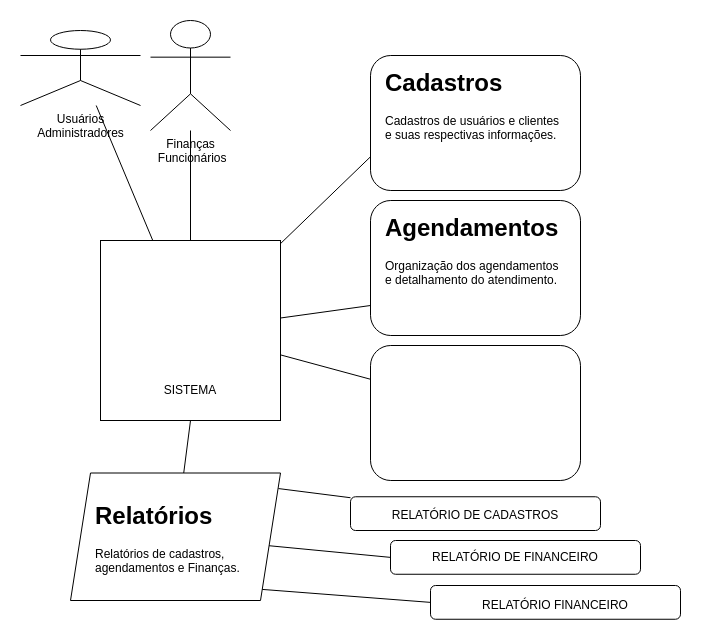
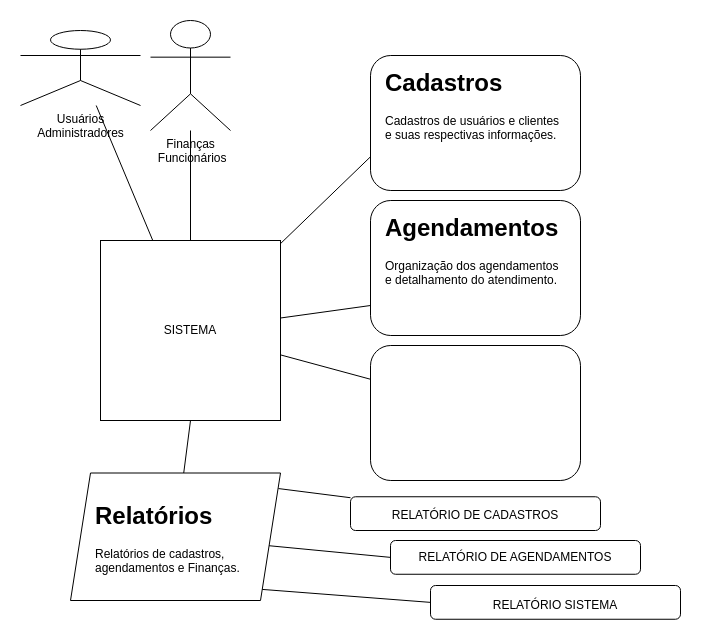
node "SISTEMA": moved (191, 391) -> (191, 331)
node "RELATÓRIO DE FINANCEIRO": label "RELATÓRIO DE FINANCEIRO" -> "RELATÓRIO DE AGENDAMENTOS"
node "RELATÓRIO FINANCEIRO": label "RELATÓRIO FINANCEIRO" -> "RELATÓRIO SISTEMA"
